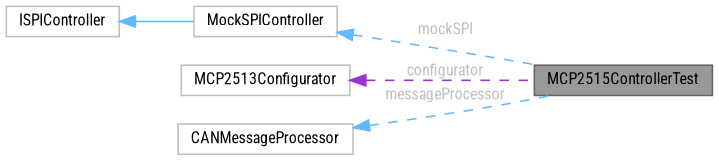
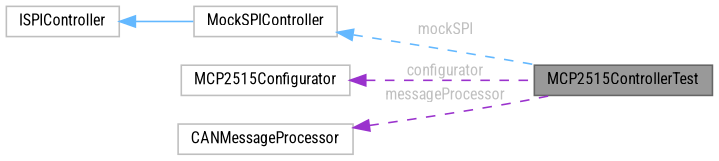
node "MCP2513Configurator": label "MCP2513Configurator" -> "MCP2515Configurator"
edge "MCP2515ControllerTest" -> "CANMessageProcessor": color steelblue1 -> darkorchid3
